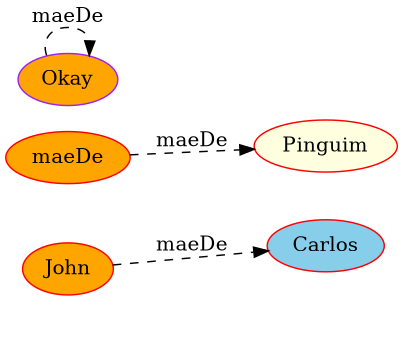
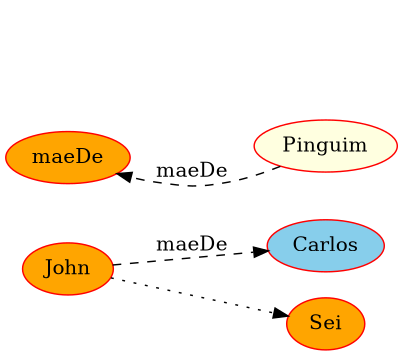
node "Okay": removed
edge "maeDe" -> "Pinguim": reversed
node "Sei": added
